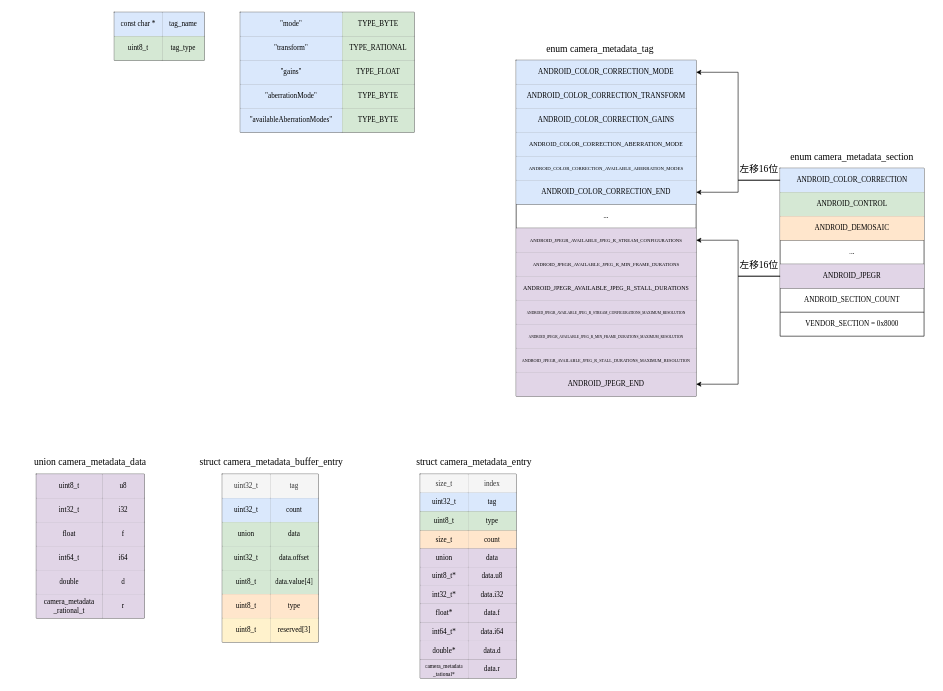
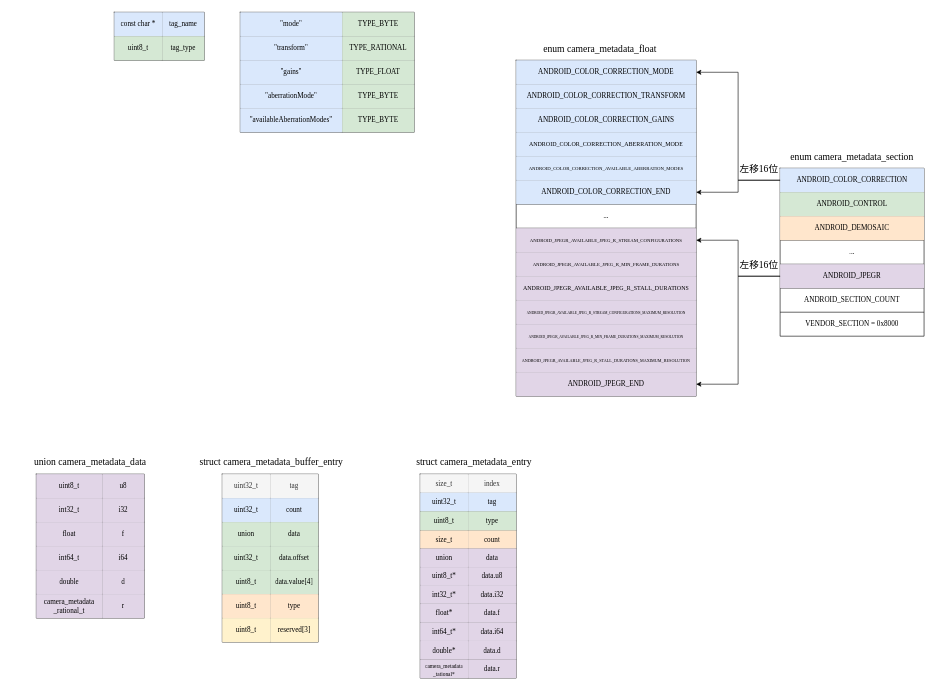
node "enum camera_metadata_tag": label "enum camera_metadata_tag" -> "enum camera_metadata_float"
